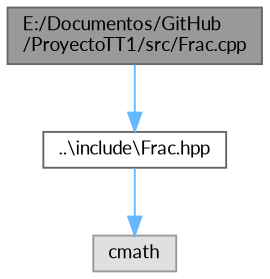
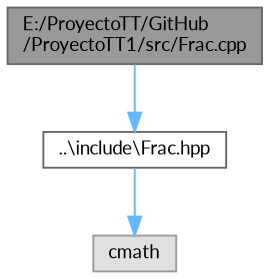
node "E:/Documentos/GitHub /ProyectoTT1/src/Frac.cpp": label "E:/Documentos/GitHub /ProyectoTT1/src/Frac.cpp" -> "E:/ProyectoTT/GitHub /ProyectoTT1/src/Frac.cpp"
